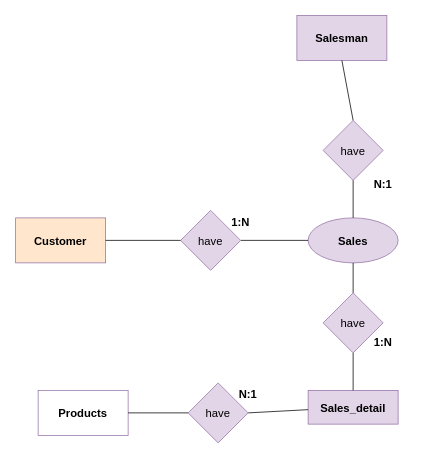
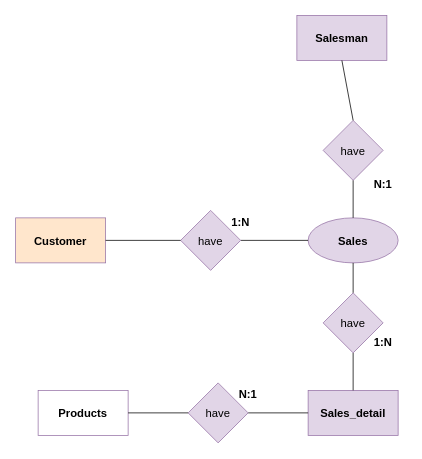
node "Sales_detail": size 90x34 -> 90x45
